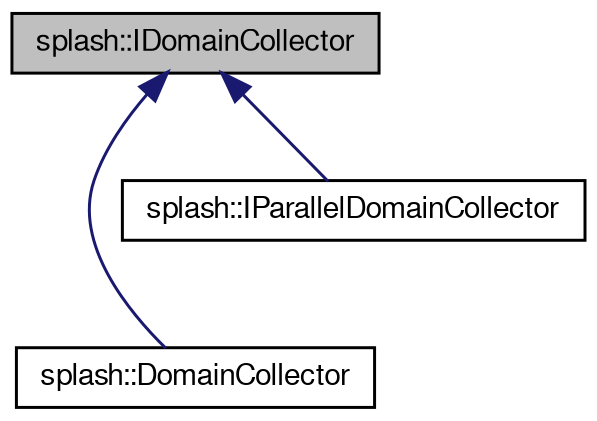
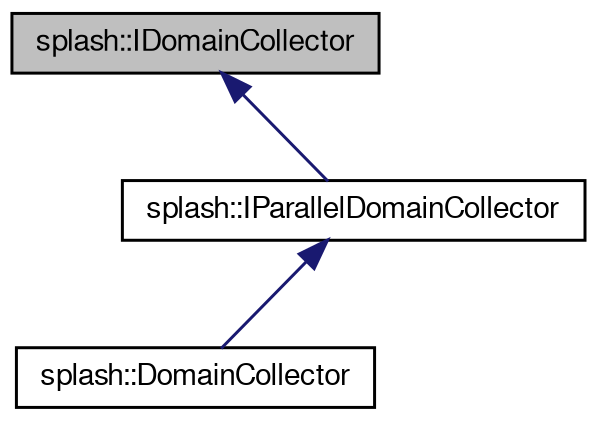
edge "splash::DomainCollector" -> "splash::IDomainCollector": now "splash::DomainCollector" -> "splash::IParallelDomainCollector"
